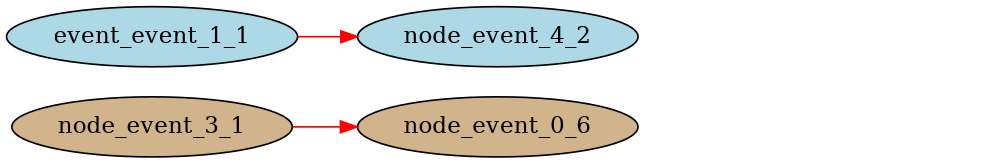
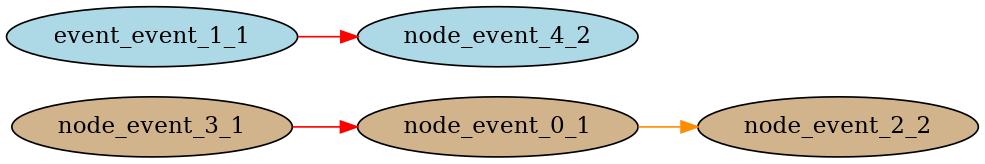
node "node_event_0_6": label "node_event_0_6" -> "node_event_0_1"
node "node_event_2_2": added
